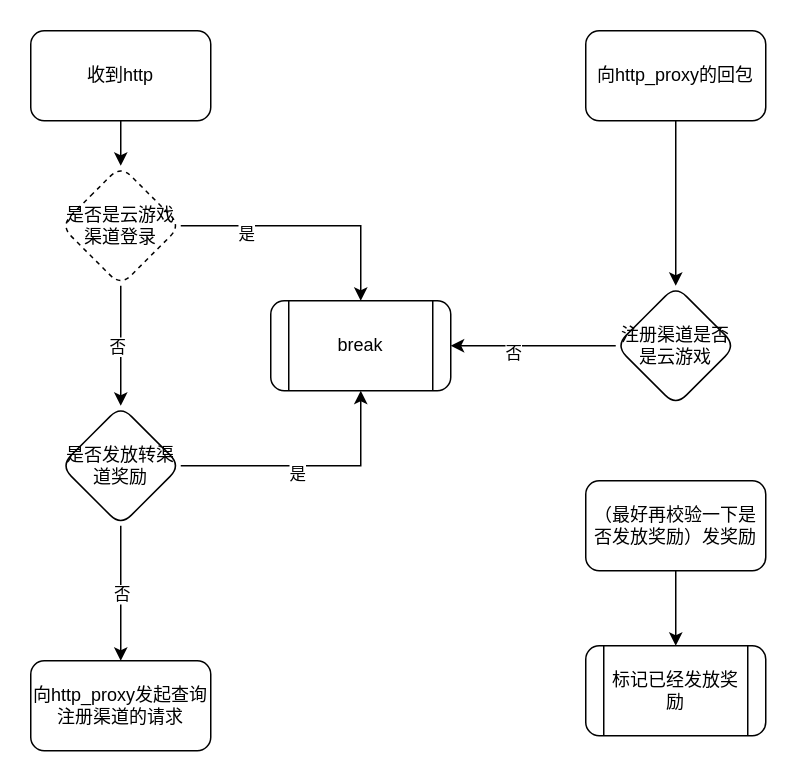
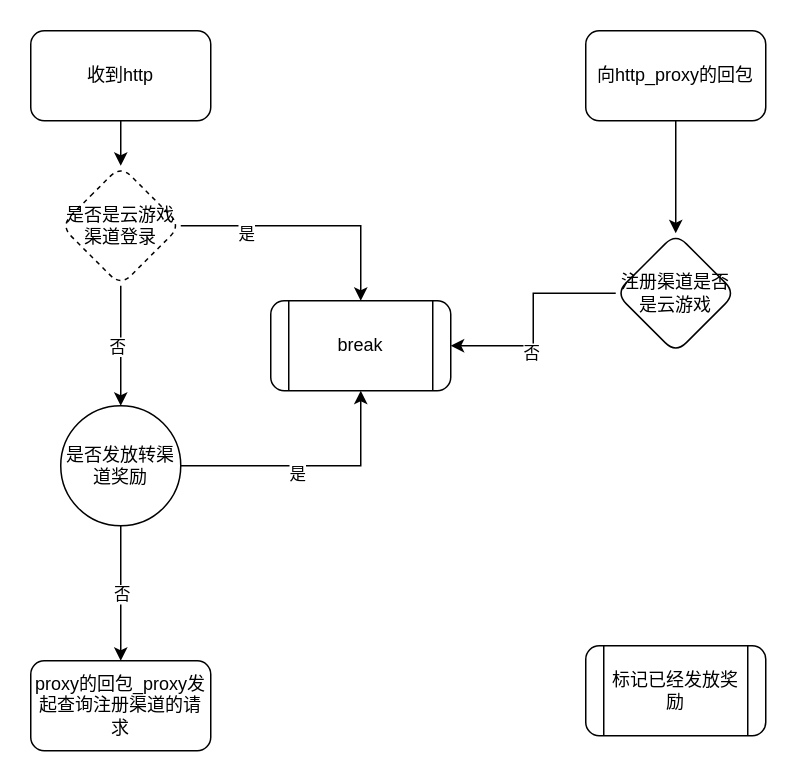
node "注册渠道是否是云游戏": moved (676, 346) -> (676, 293)
node "是否发放转渠道奖励": shape diamond -> ellipse
node "（最好再校验一下是否发放奖励）发奖励": removed
edge "（最好再校验一下是否发放奖励）发奖励" -> "标记已经发放奖励": removed
node "向http_proxy发起查询注册渠道的请求": label "向http_proxy发起查询注册渠道的请求" -> "proxy的回包_proxy发起查询注册渠道的请求"
